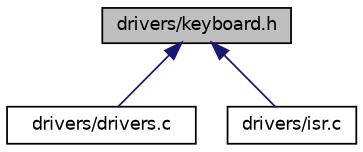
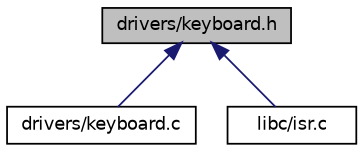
node "drivers/drivers.c": label "drivers/drivers.c" -> "drivers/keyboard.c"
node "drivers/isr.c": label "drivers/isr.c" -> "libc/isr.c"
